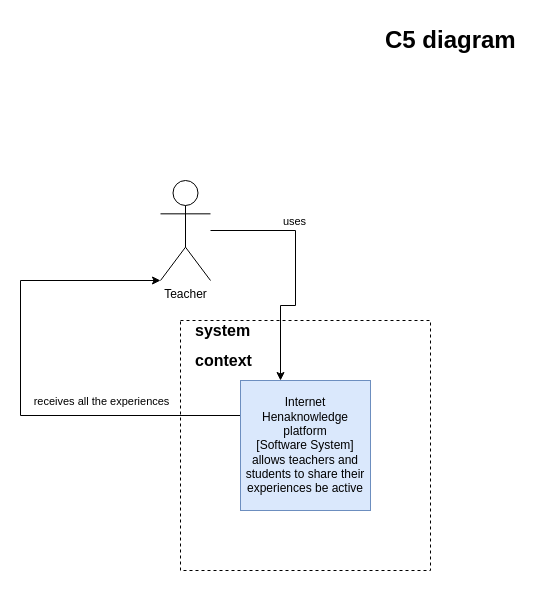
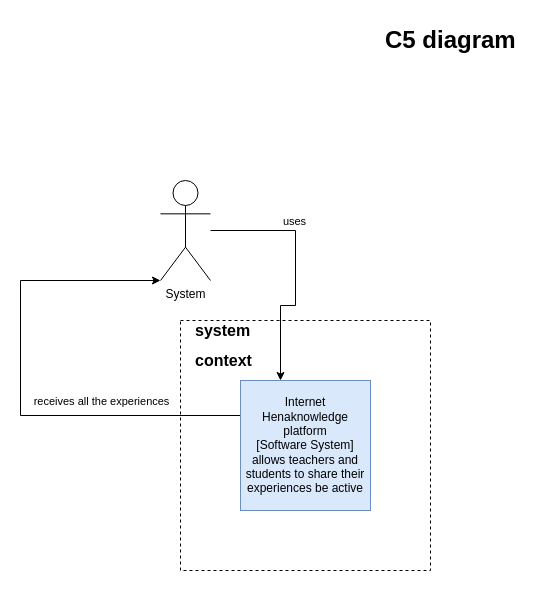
node "Teacher": label "Teacher" -> "System"
